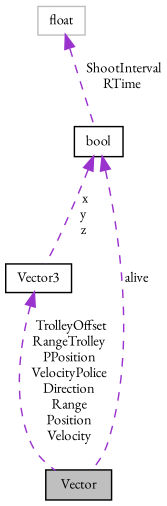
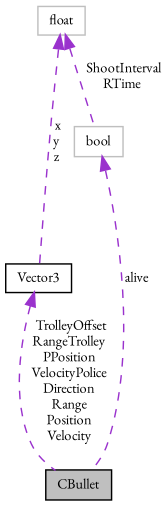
node "bool": color black -> grey75
edge "Vector3" -> "bool": now "Vector3" -> "float"
node "Vector": label "Vector" -> "CBullet"
